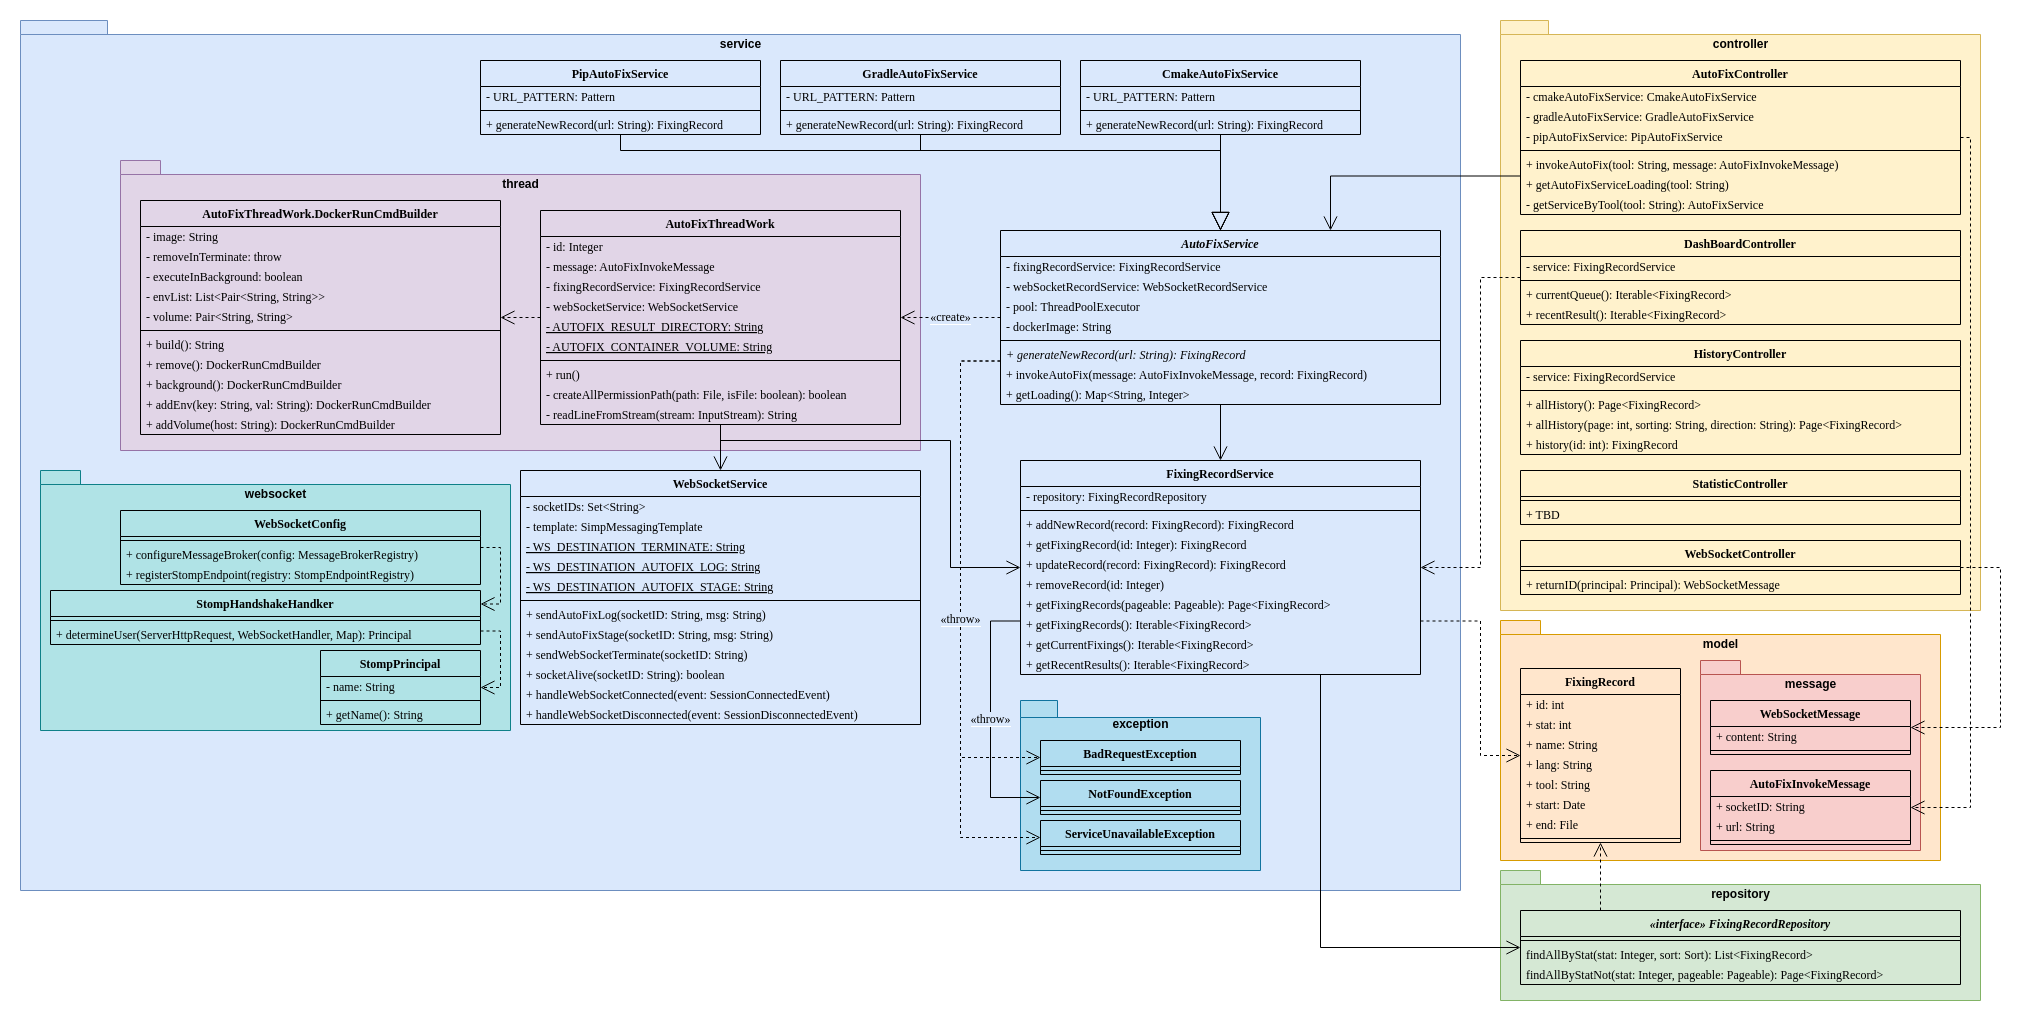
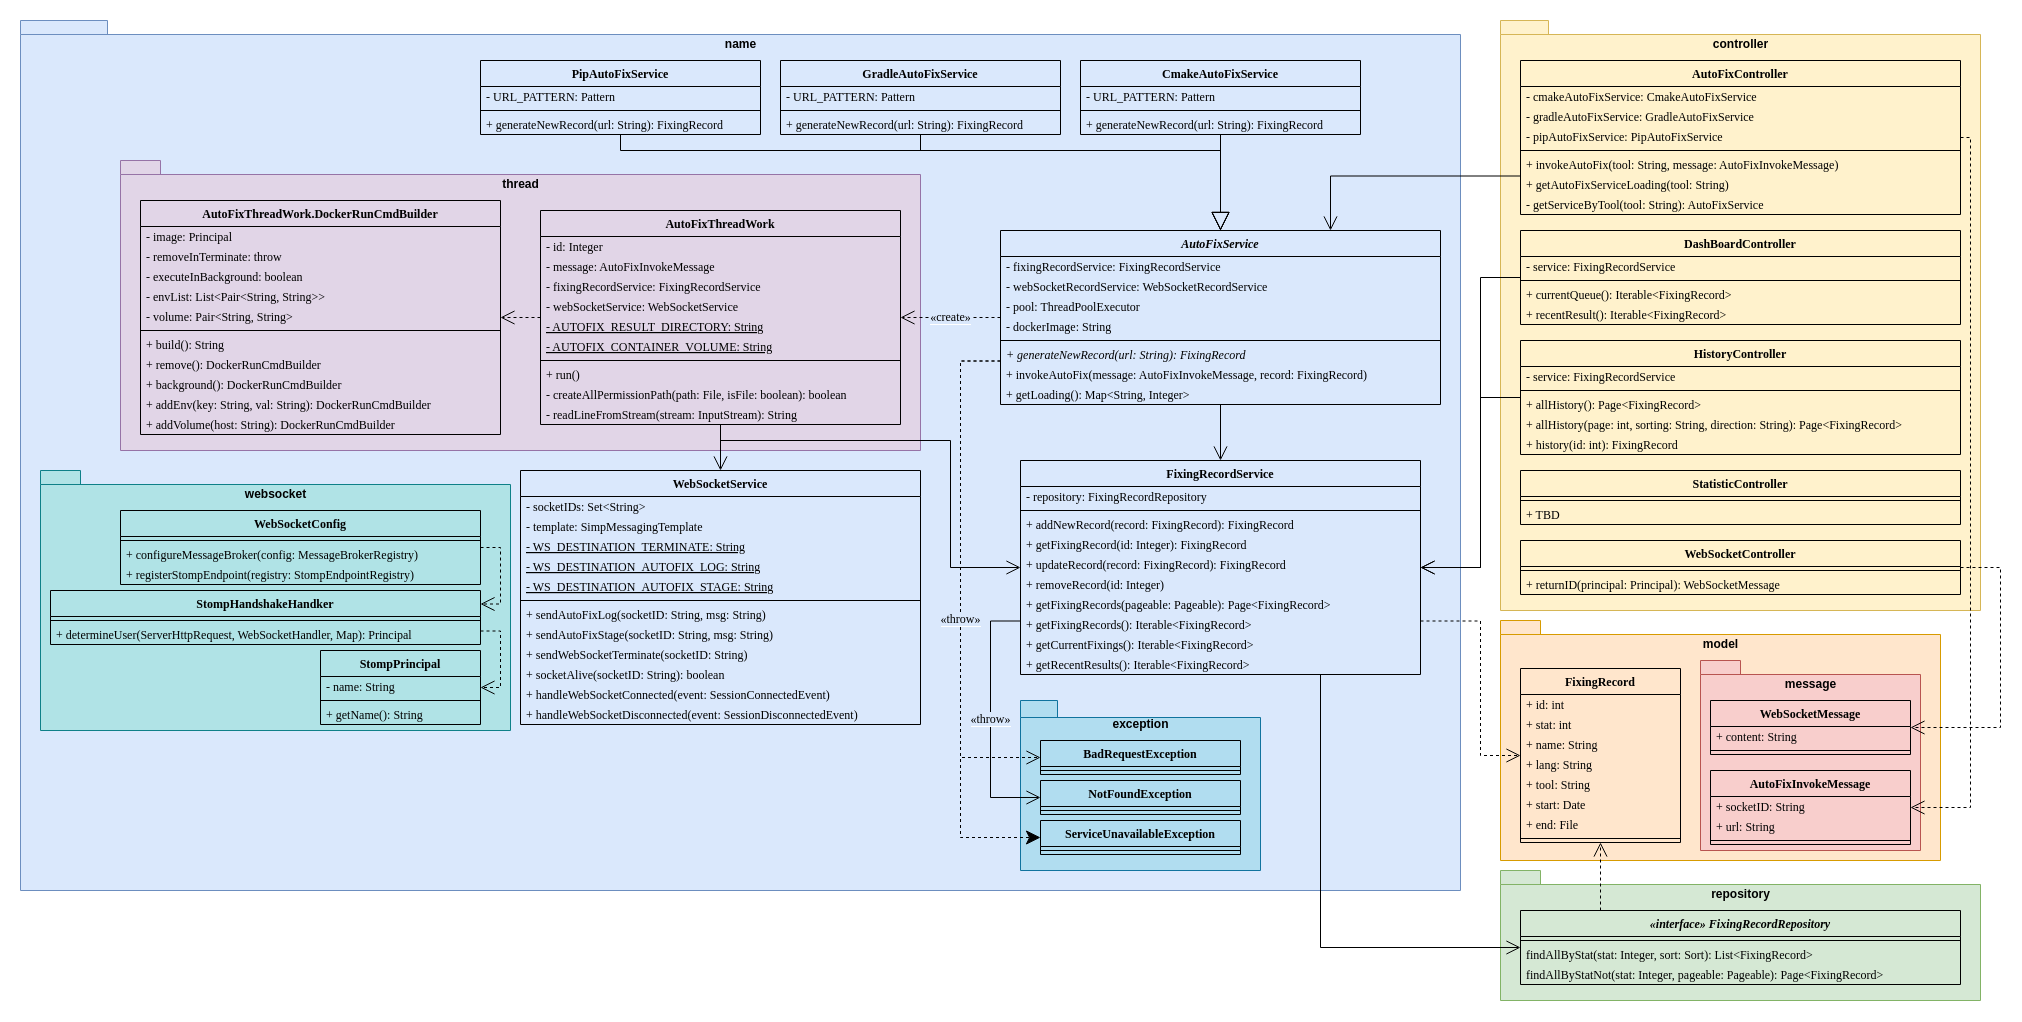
node "service": label "service" -> "name"
node "- image: String": label "- image: String" -> "- image: Principal"
edge "DashBoardController" -> "FixingRecordService": style dashed -> solid
edge "HistoryController" -> "FixingRecordService": added
edge "AutoFixService" -> "ServiceUnavailableException": arrowhead open -> classic
